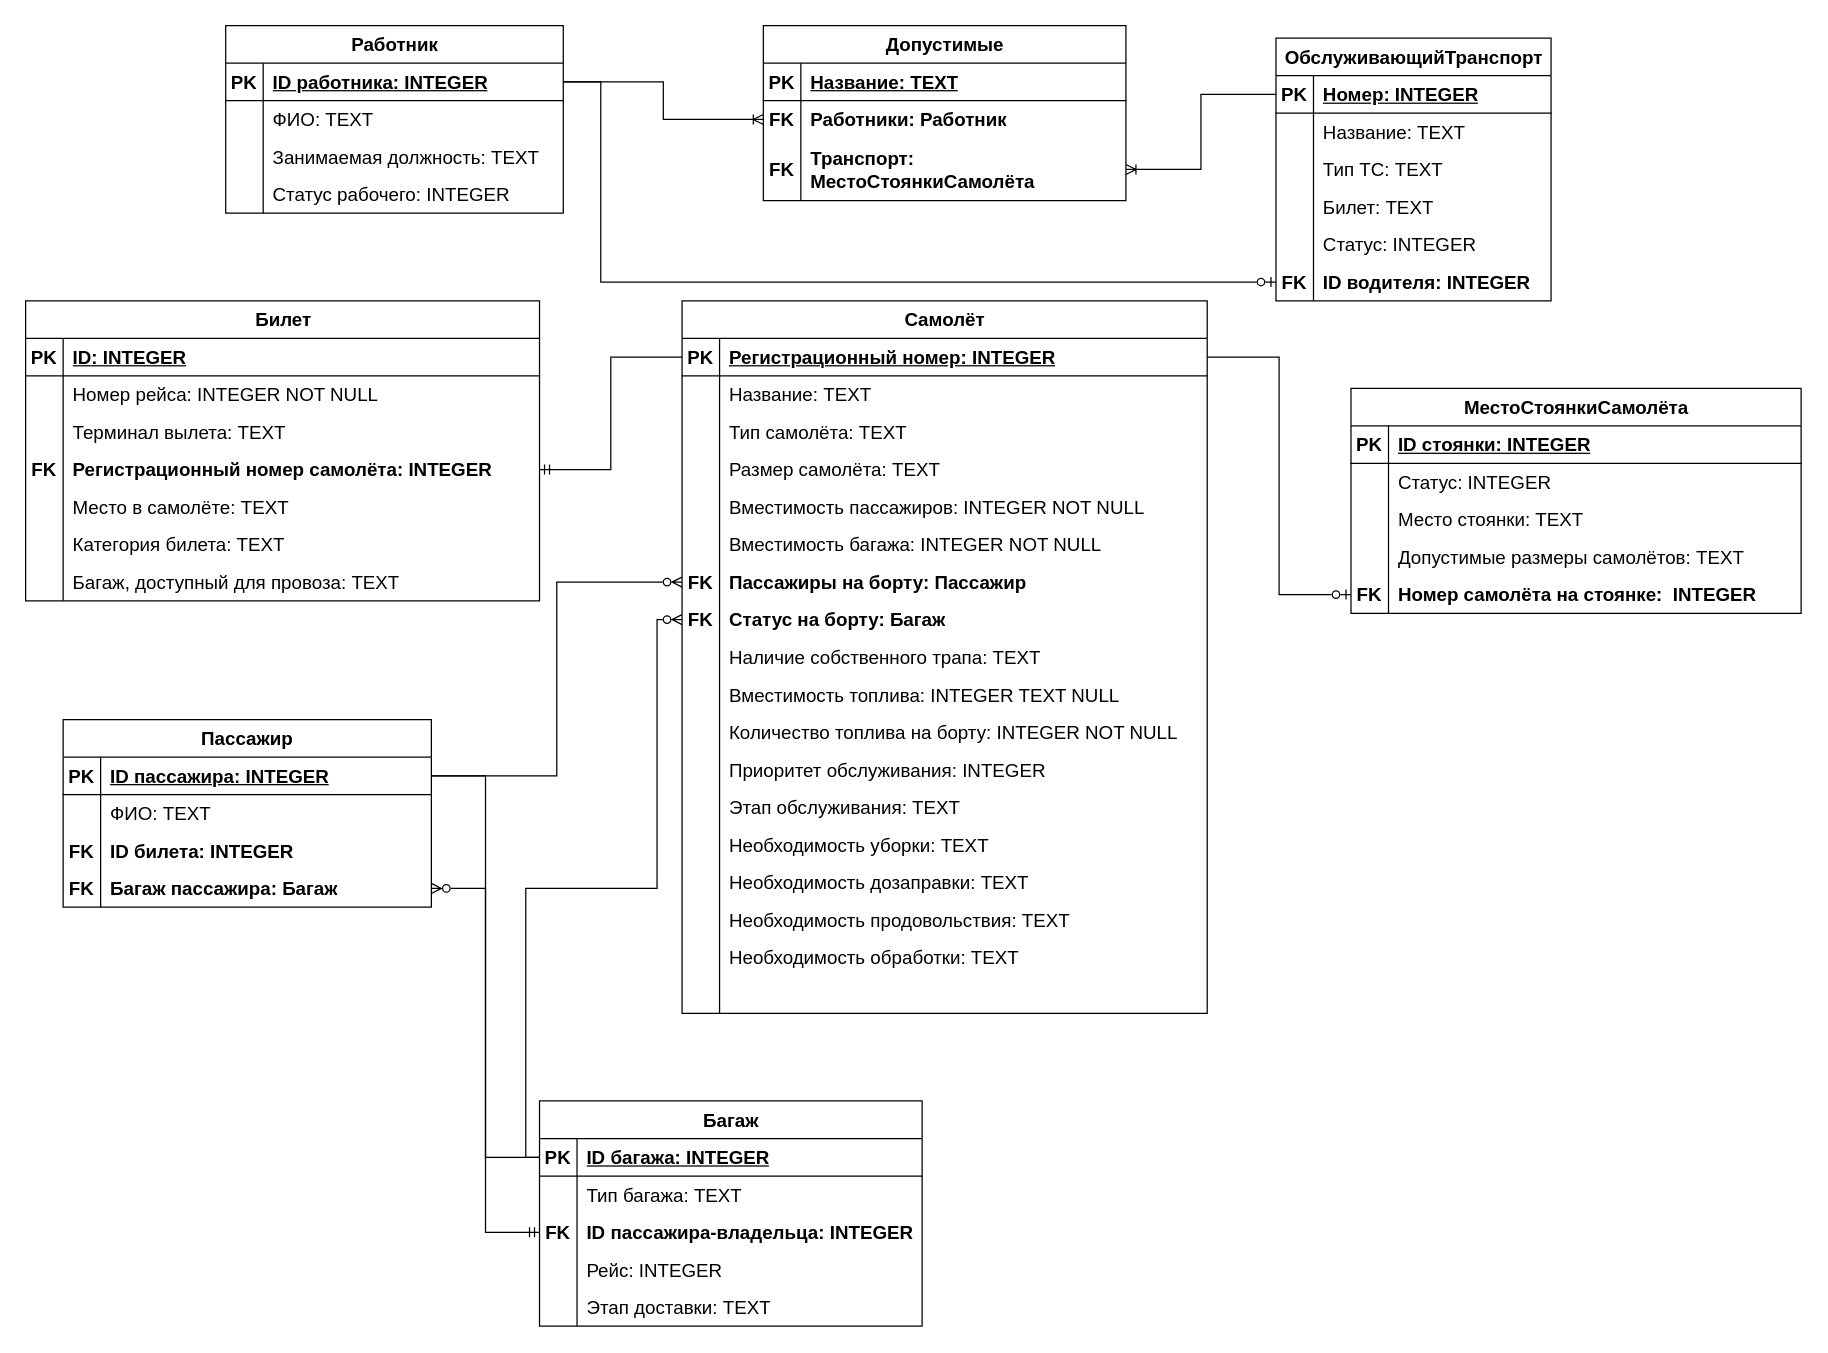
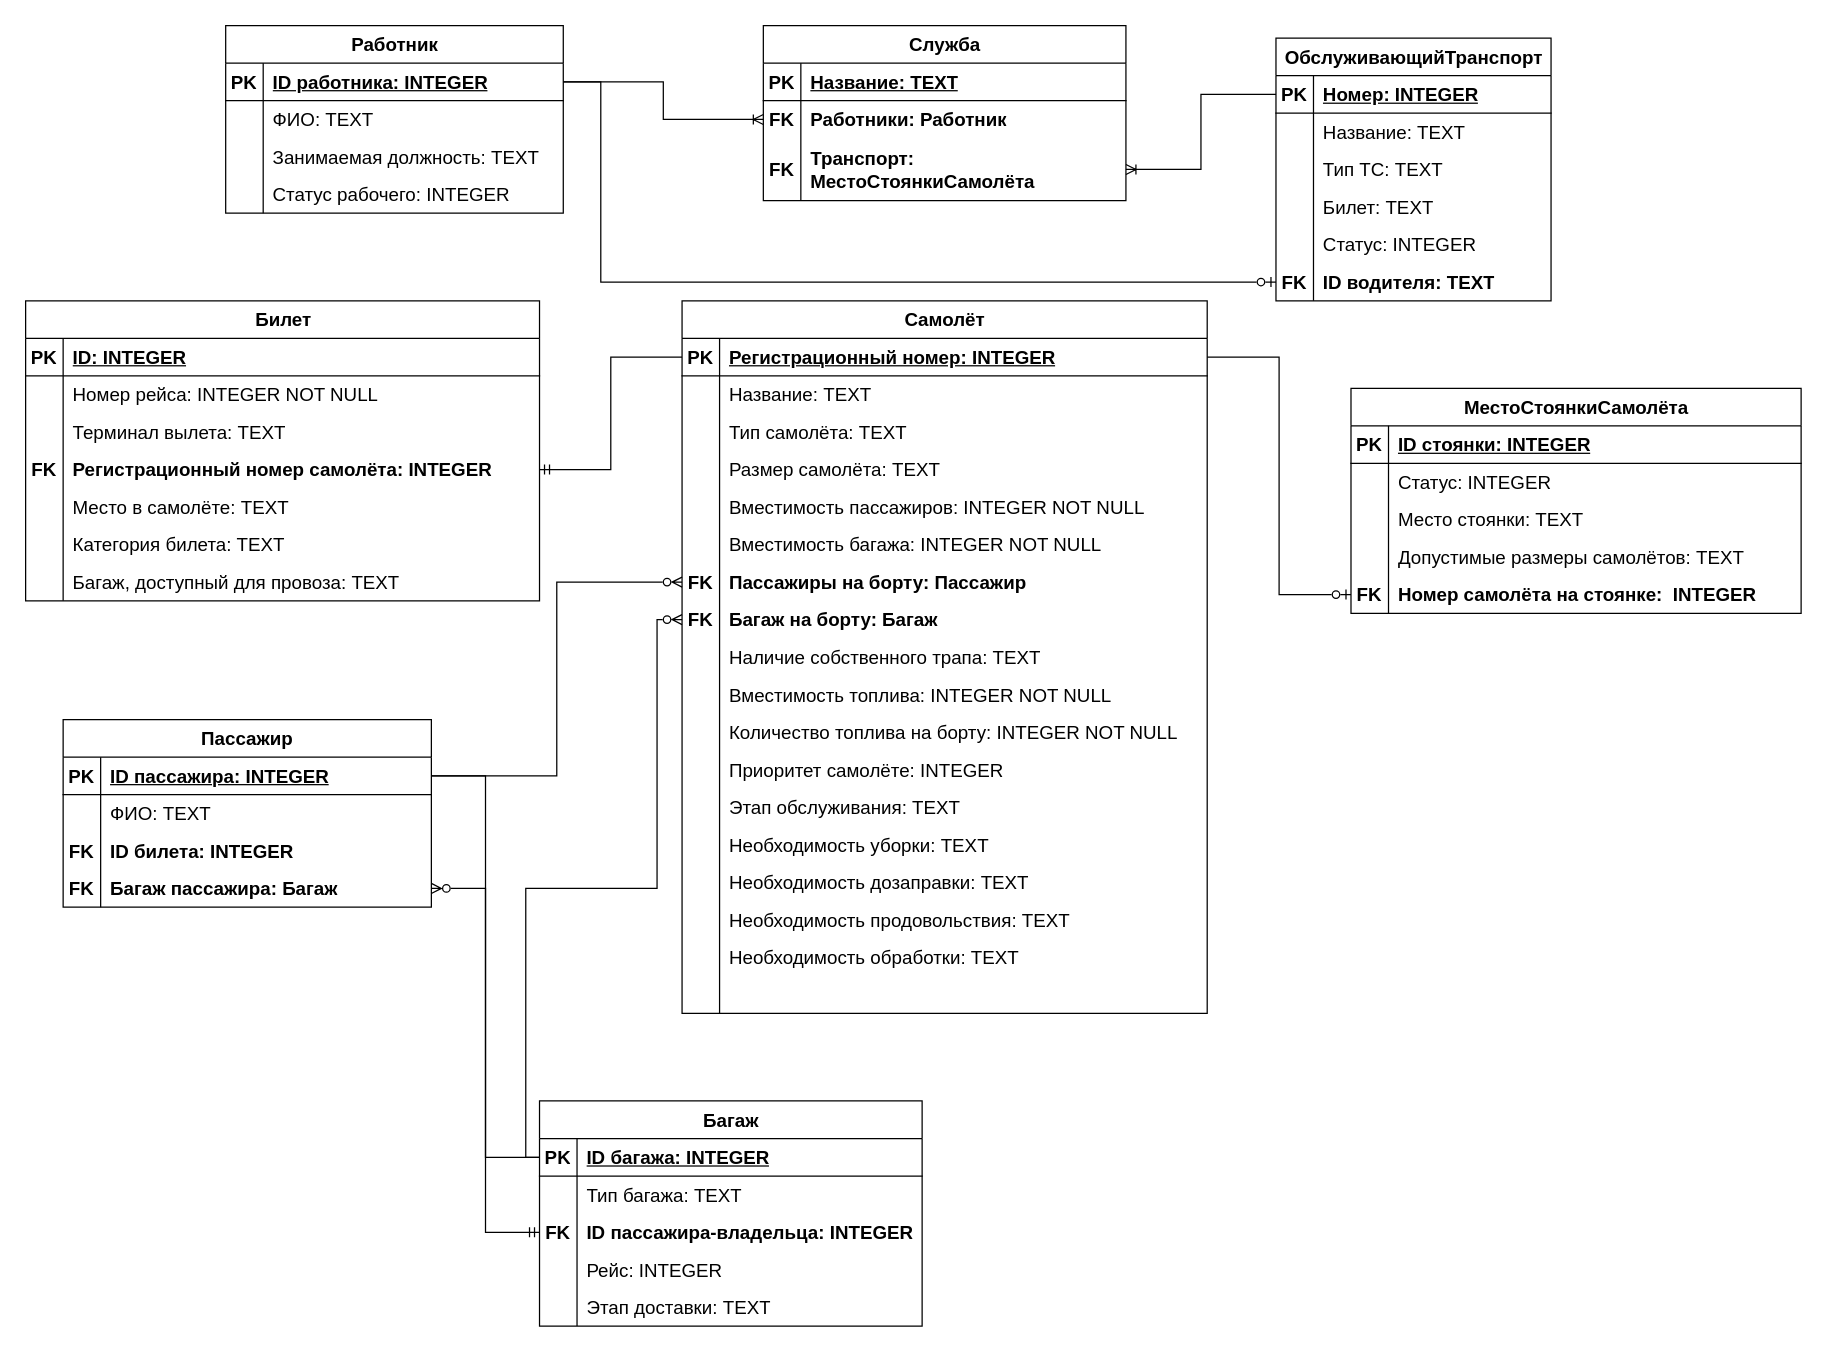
node "Допустимые": label "Допустимые" -> "Служба"
node "ID водителя: INTEGER": label "ID водителя: INTEGER" -> "ID водителя: TEXT"
node "Cтатус на борту: Багаж": label "Cтатус на борту: Багаж" -> "Багаж на борту: Багаж"
node "Вместимость топлива: INTEGER TEXT NULL": label "Вместимость топлива: INTEGER TEXT NULL" -> "Вместимость топлива: INTEGER NOT NULL"
node "Приоритет обслуживания: INTEGER": label "Приоритет обслуживания: INTEGER" -> "Приоритет самолёте: INTEGER"
